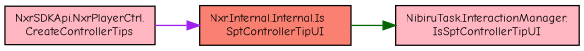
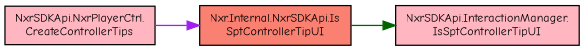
node "Nxr.Internal.Internal.Is SptControllerTipUI": label "Nxr.Internal.Internal.Is SptControllerTipUI" -> "Nxr.Internal.NxrSDKApi.Is SptControllerTipUI"
node "NibiruTask.InteractionManager. IsSptControllerTipUI": label "NibiruTask.InteractionManager. IsSptControllerTipUI" -> "NxrSDKApi.InteractionManager. IsSptControllerTipUI"
